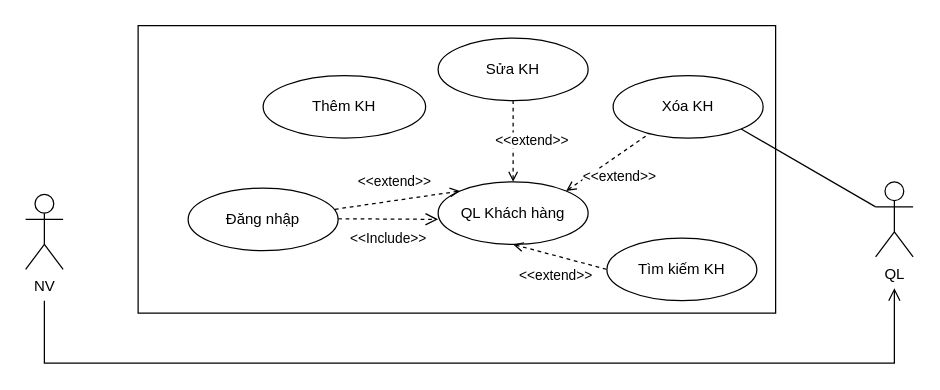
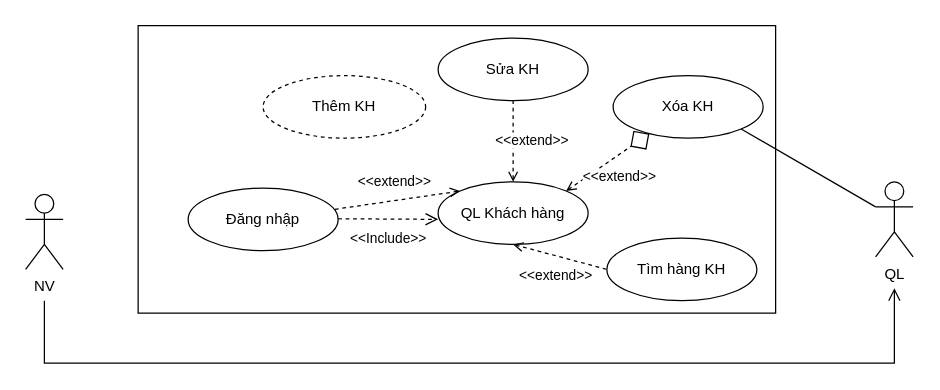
node "Thêm KH": style solid -> dashed
edge "Xóa KH" -> "QL Khách hàng": arrowhead none -> diamond
node "Tìm kiếm KH": label "Tìm kiếm KH" -> "Tìm hàng KH"
